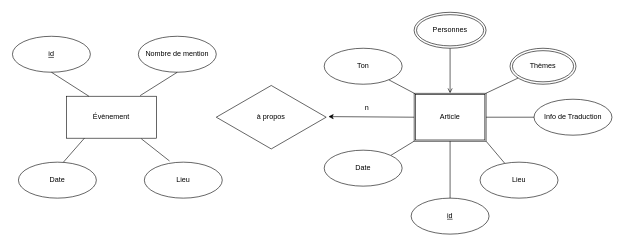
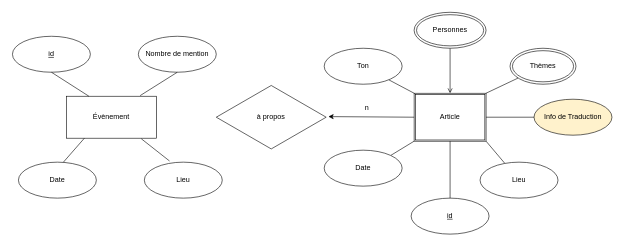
node "Info de Traduction": fillcolor #ffffff -> #fff2cc
